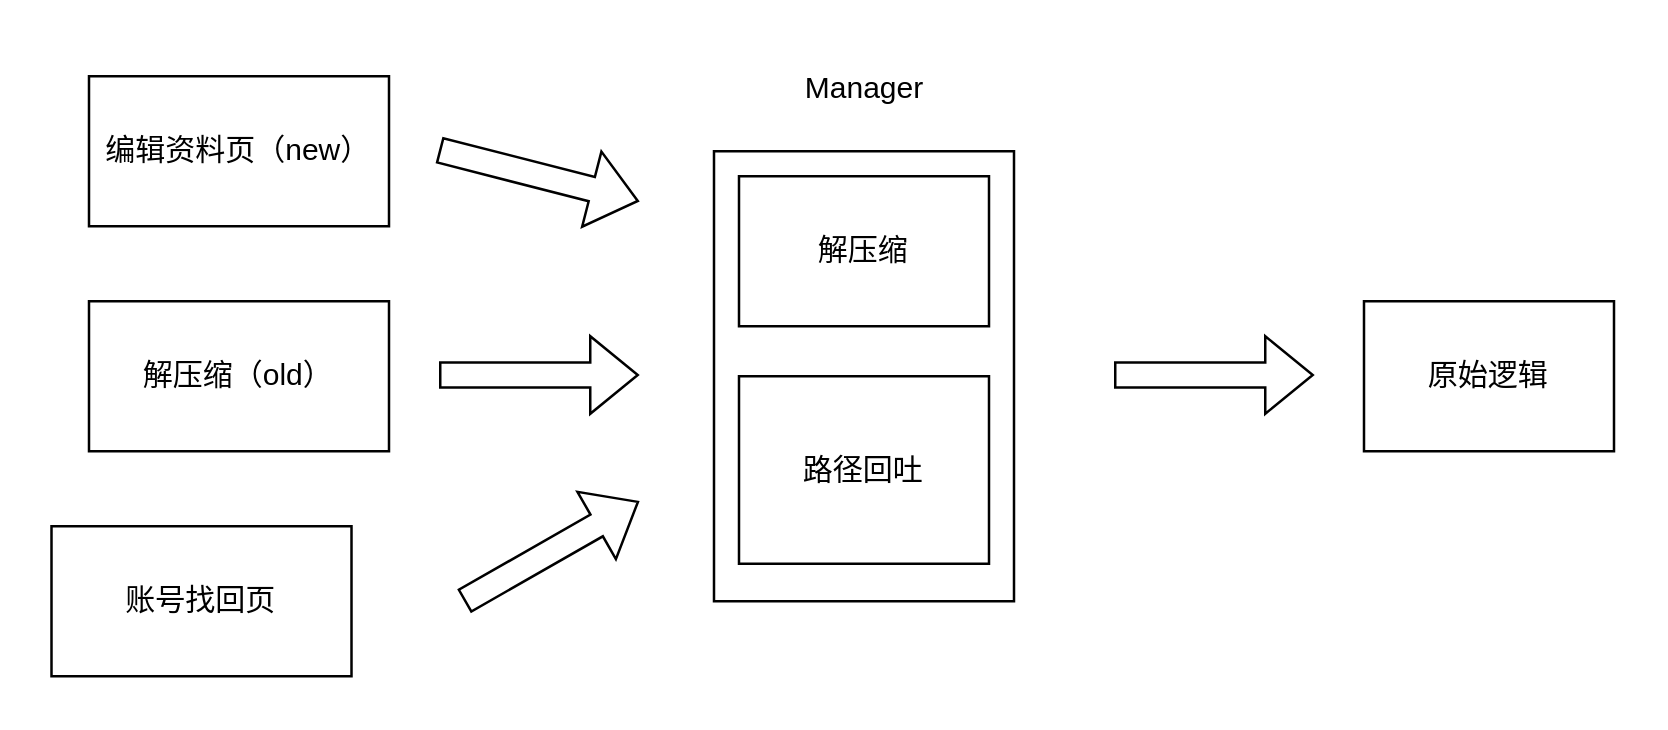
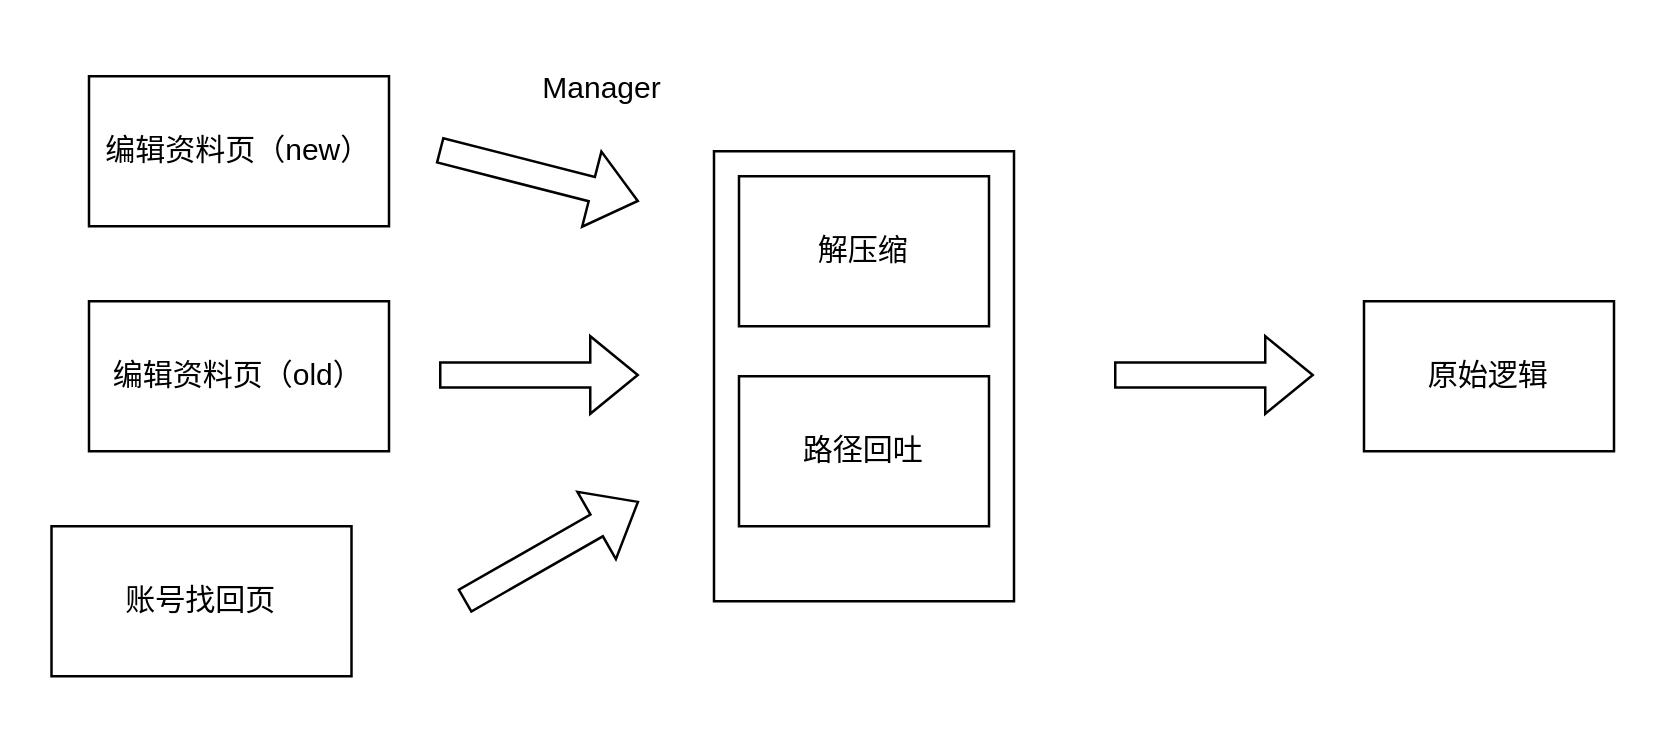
node "Manager": moved (864, 89) -> (601, 89)
node "解压缩（old）": label "解压缩（old）" -> "编辑资料页（old）"
node "路径回吐": size 250x188 -> 250x150
